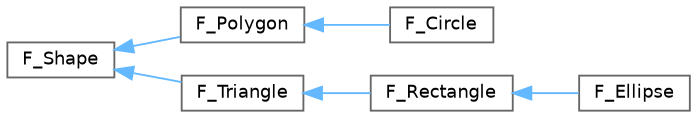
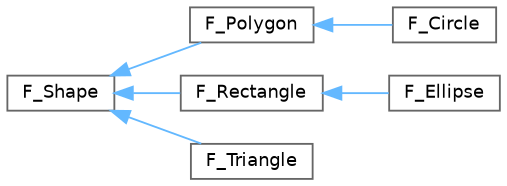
edge "F_Rectangle" -> "F_Triangle": now "F_Rectangle" -> "F_Shape"
